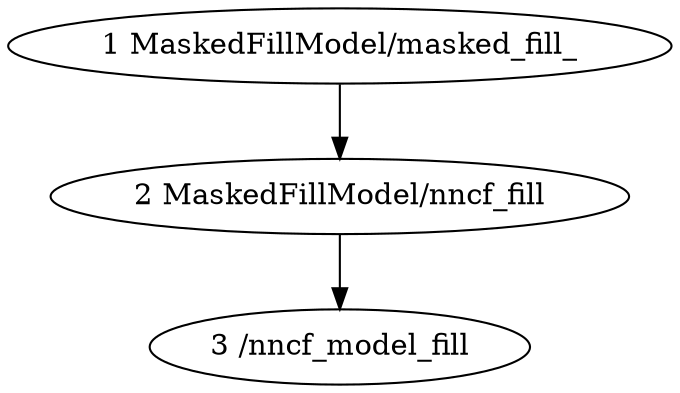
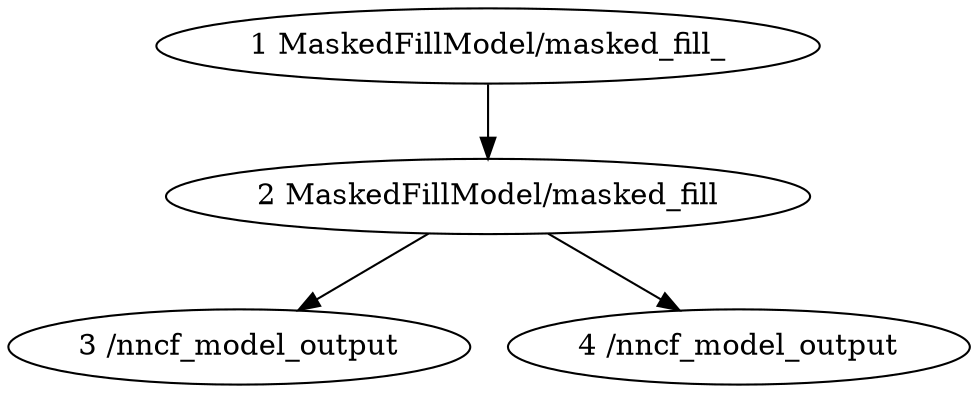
node "2 MaskedFillModel/nncf_fill": label "2 MaskedFillModel/nncf_fill" -> "2 MaskedFillModel/masked_fill"
node "3 /nncf_model_fill": label "3 /nncf_model_fill" -> "3 /nncf_model_output"
node "4 /nncf_model_output": added
